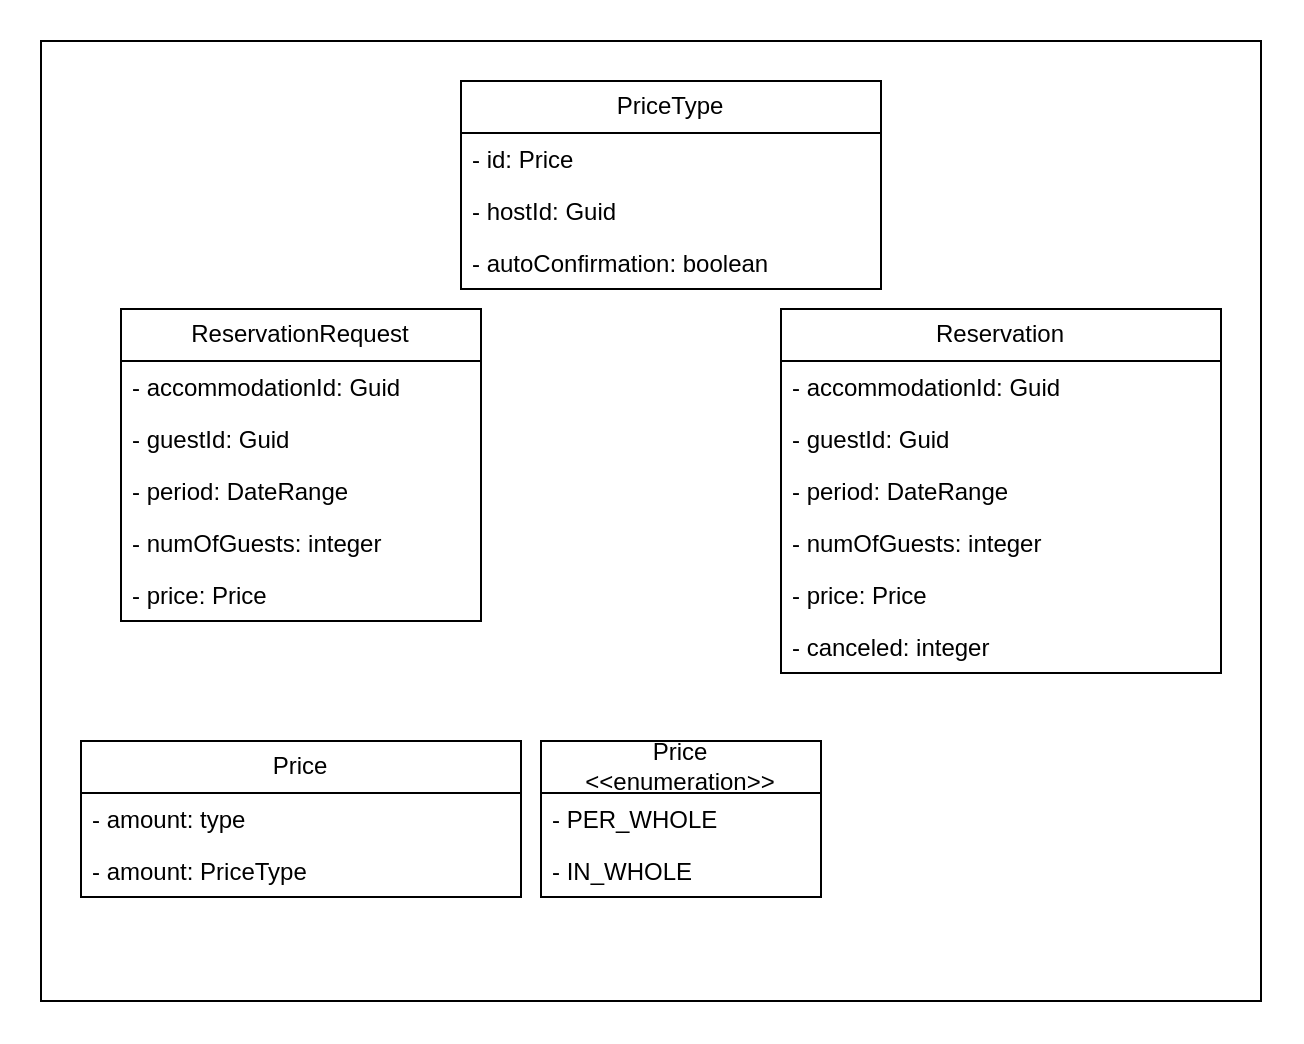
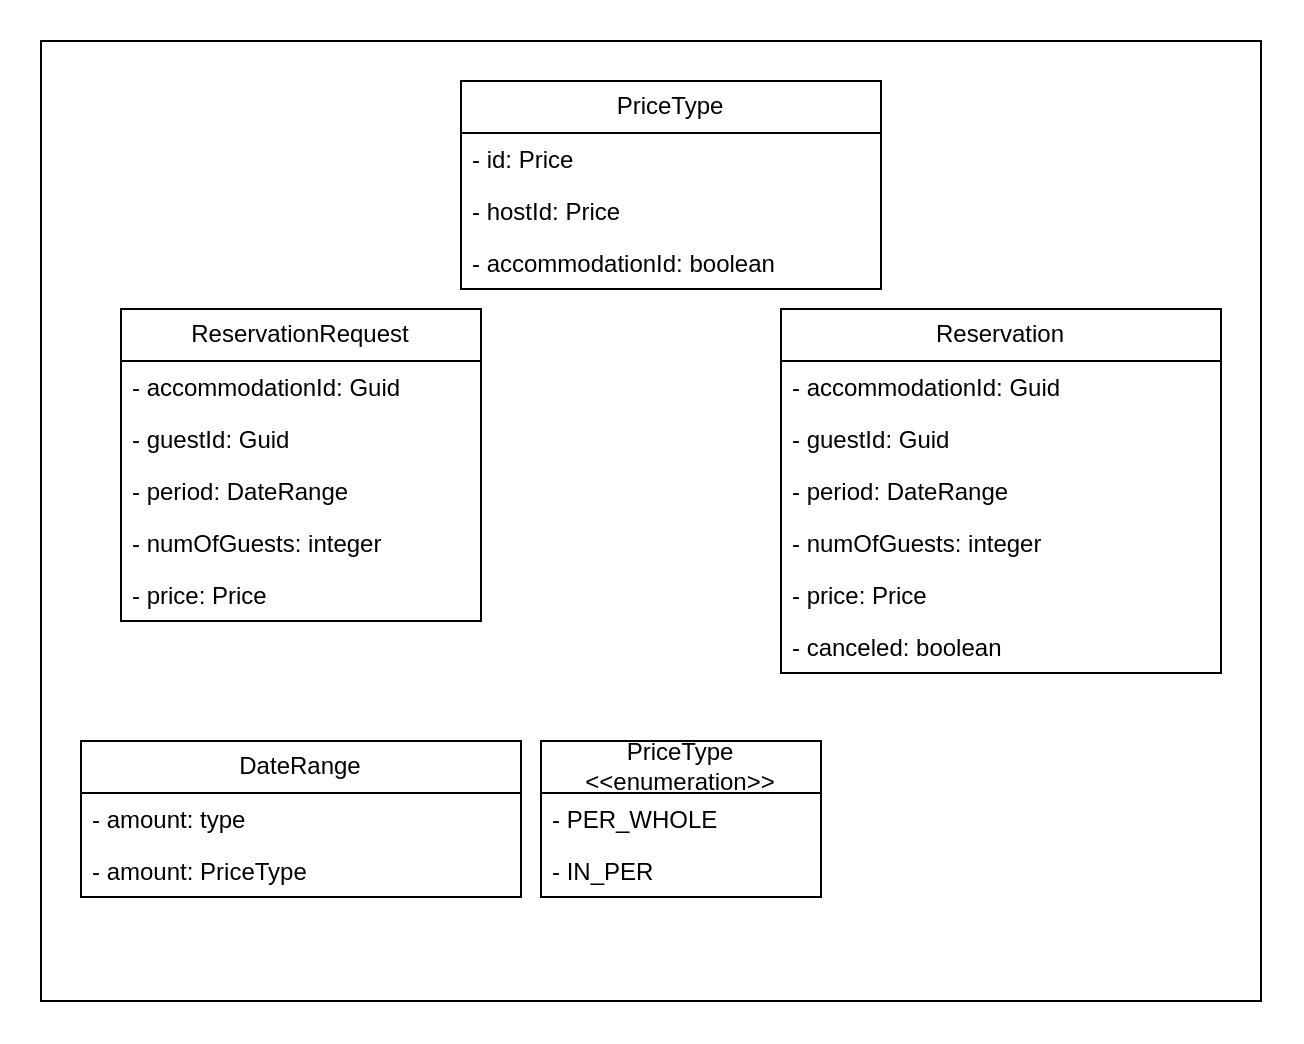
node "- hostId: Guid": label "- hostId: Guid" -> "- hostId: Price"
node "- autoConfirmation: boolean": label "- autoConfirmation: boolean" -> "- accommodationId: boolean"
node "- canceled: integer": label "- canceled: integer" -> "- canceled: boolean"
node "Price": label "Price" -> "DateRange"
node "Price <<enumeration>>": label "Price <<enumeration>>" -> "PriceType <<enumeration>>"
node "- IN_WHOLE": label "- IN_WHOLE" -> "- IN_PER"
